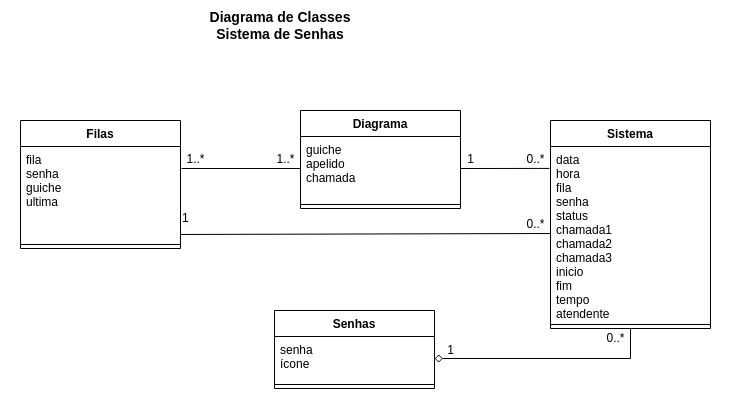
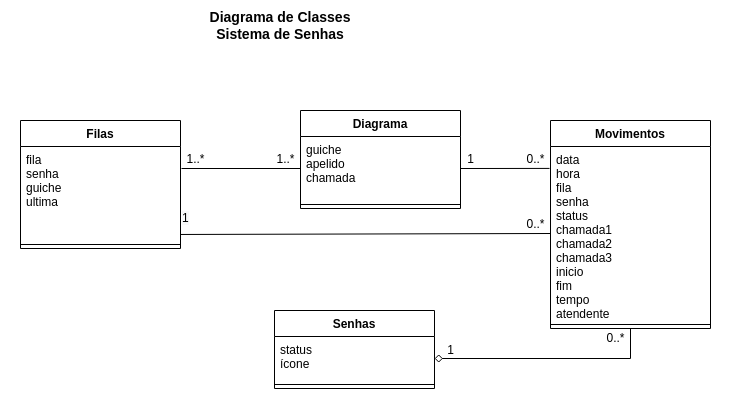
node "Sistema": label "Sistema" -> "Movimentos"
node "senha ícone": label "senha ícone" -> "status ícone"
